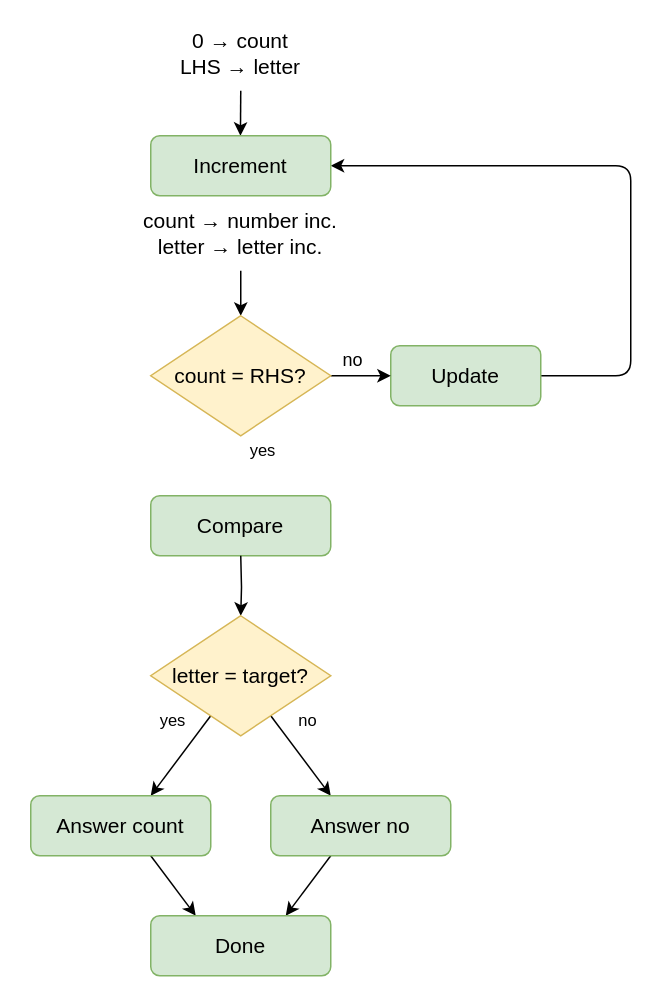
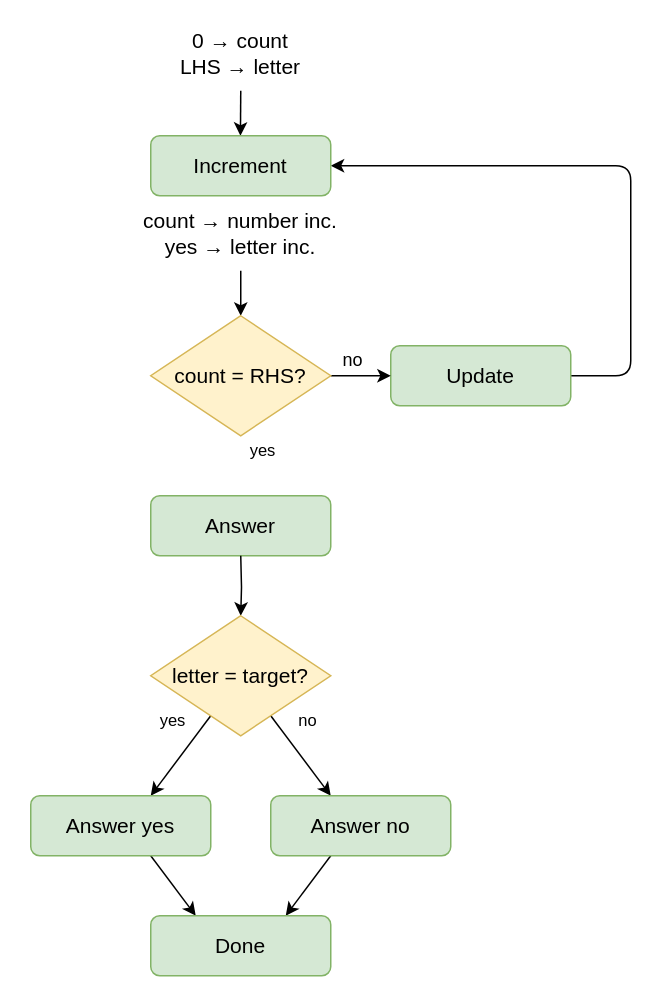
node "count → number inc. letter → letter inc.": label "count → number inc. letter → letter inc." -> "count → number inc. yes → letter inc."
node "Update": size 150x60 -> 180x60
node "Compare": label "Compare" -> "Answer"
node "Answer count": label "Answer count" -> "Answer yes"
